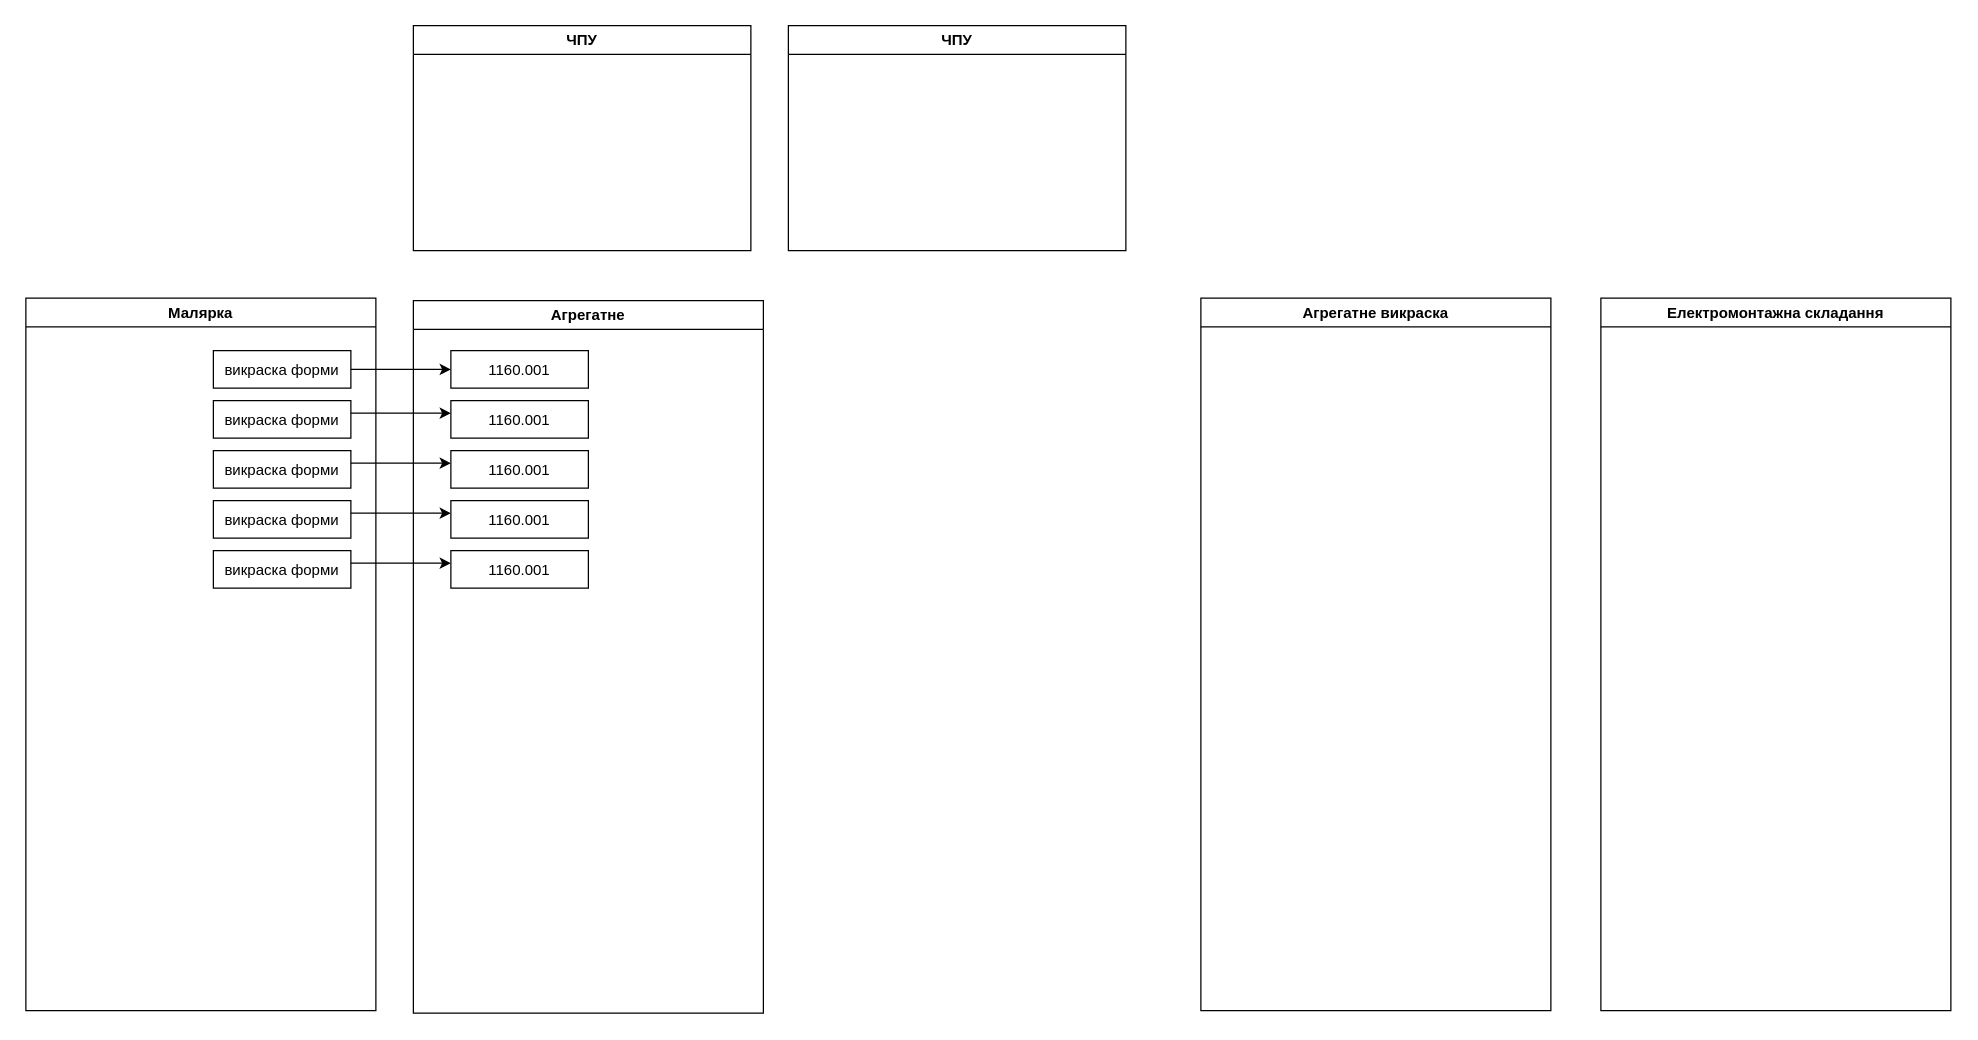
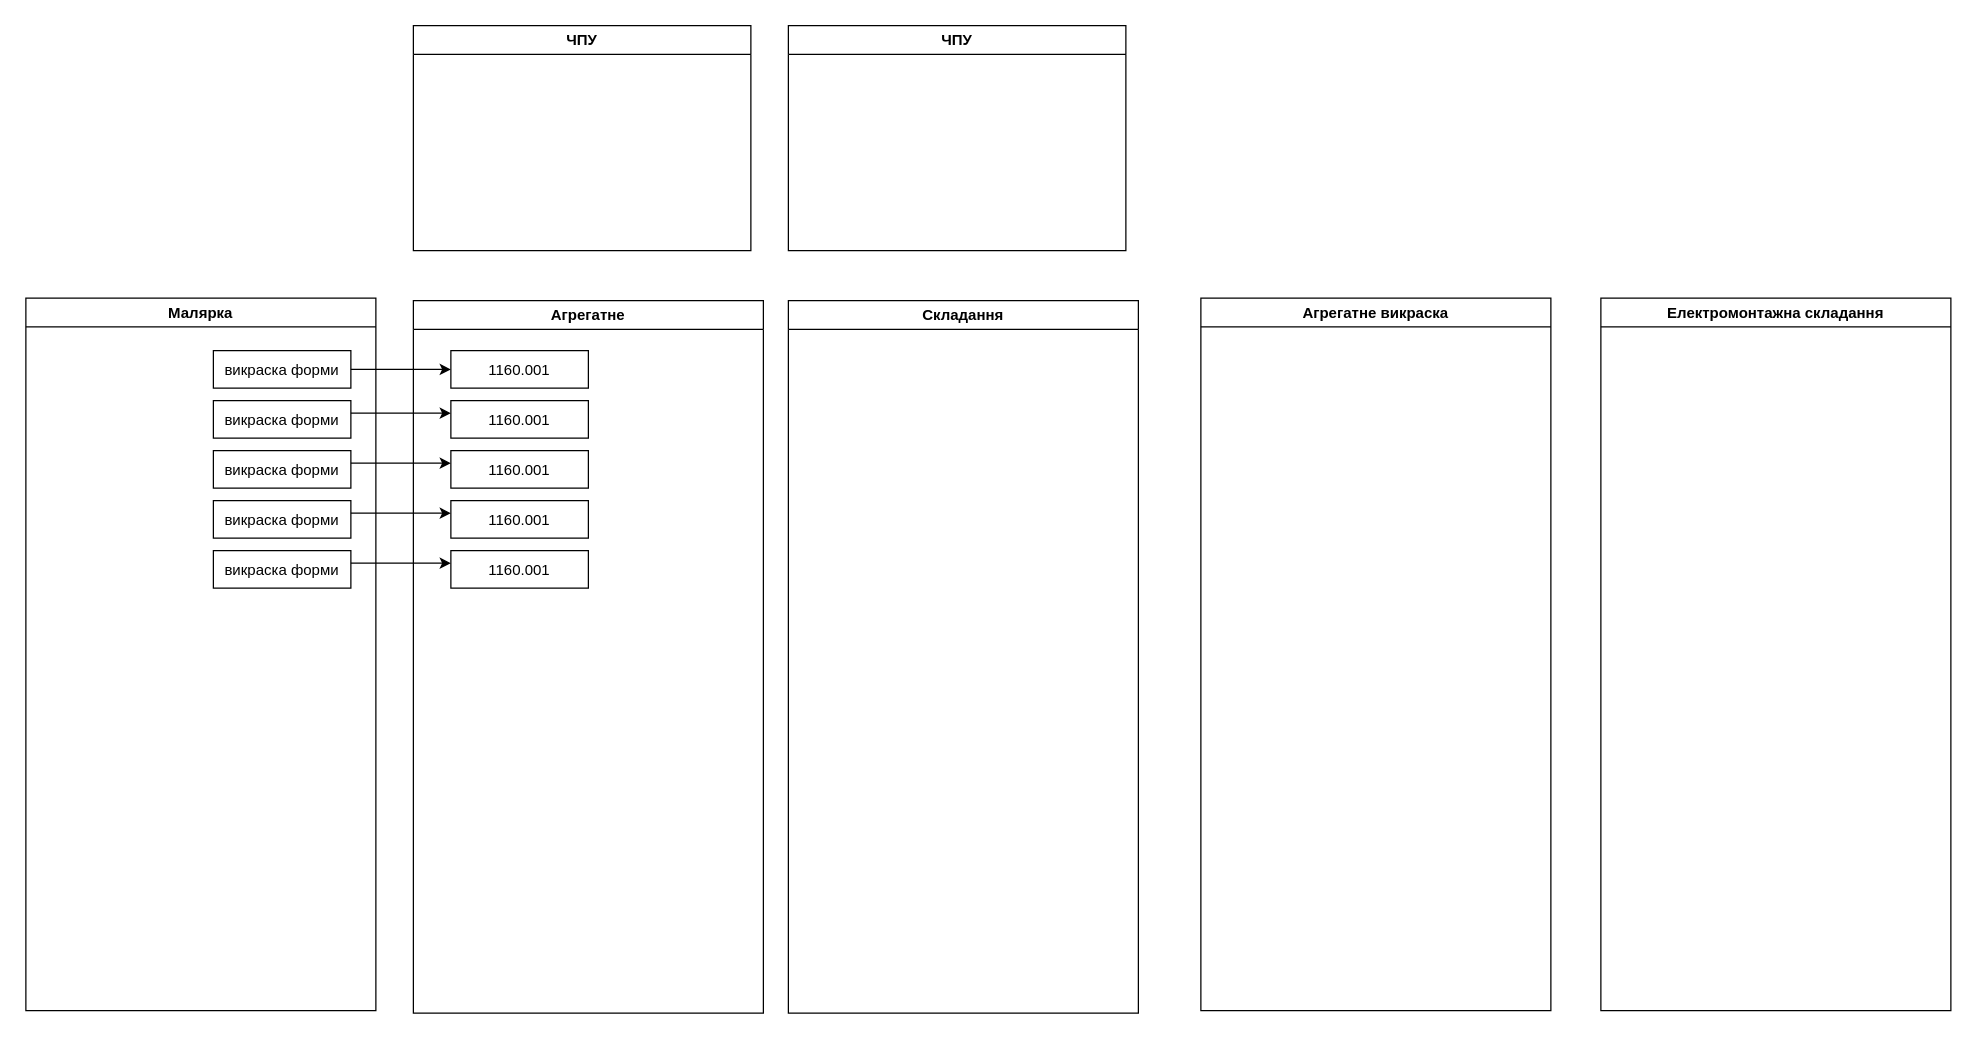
node "Складання": added
